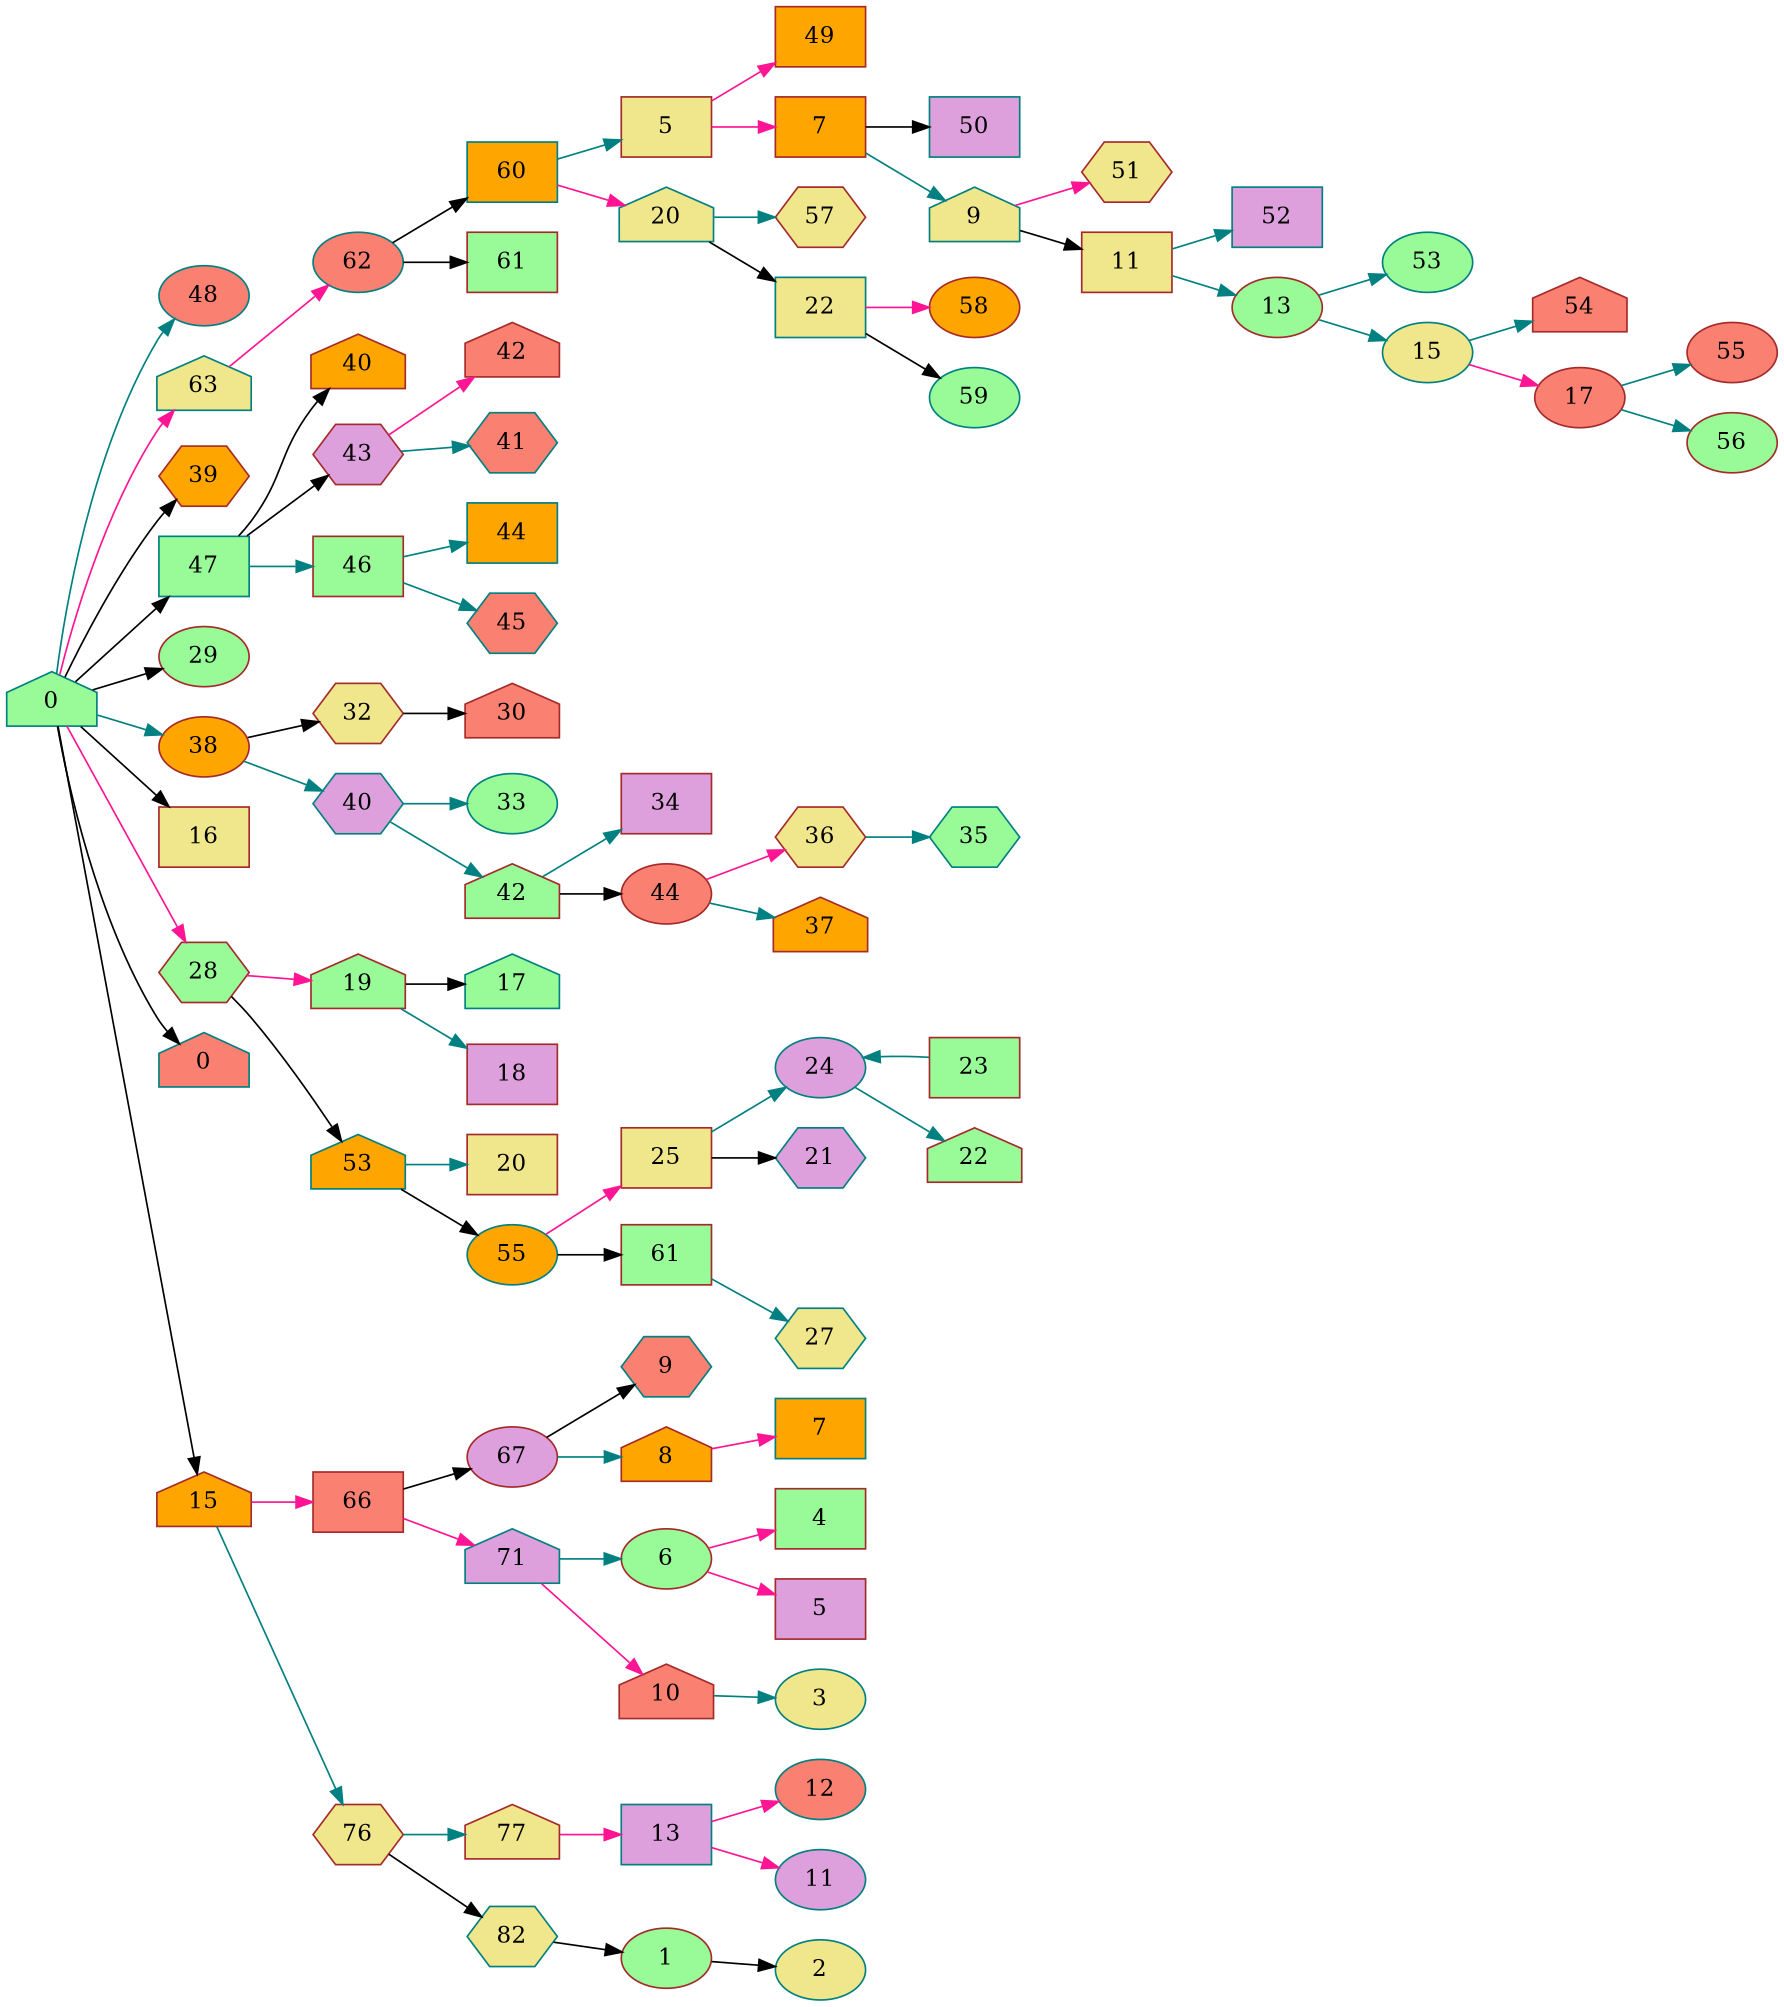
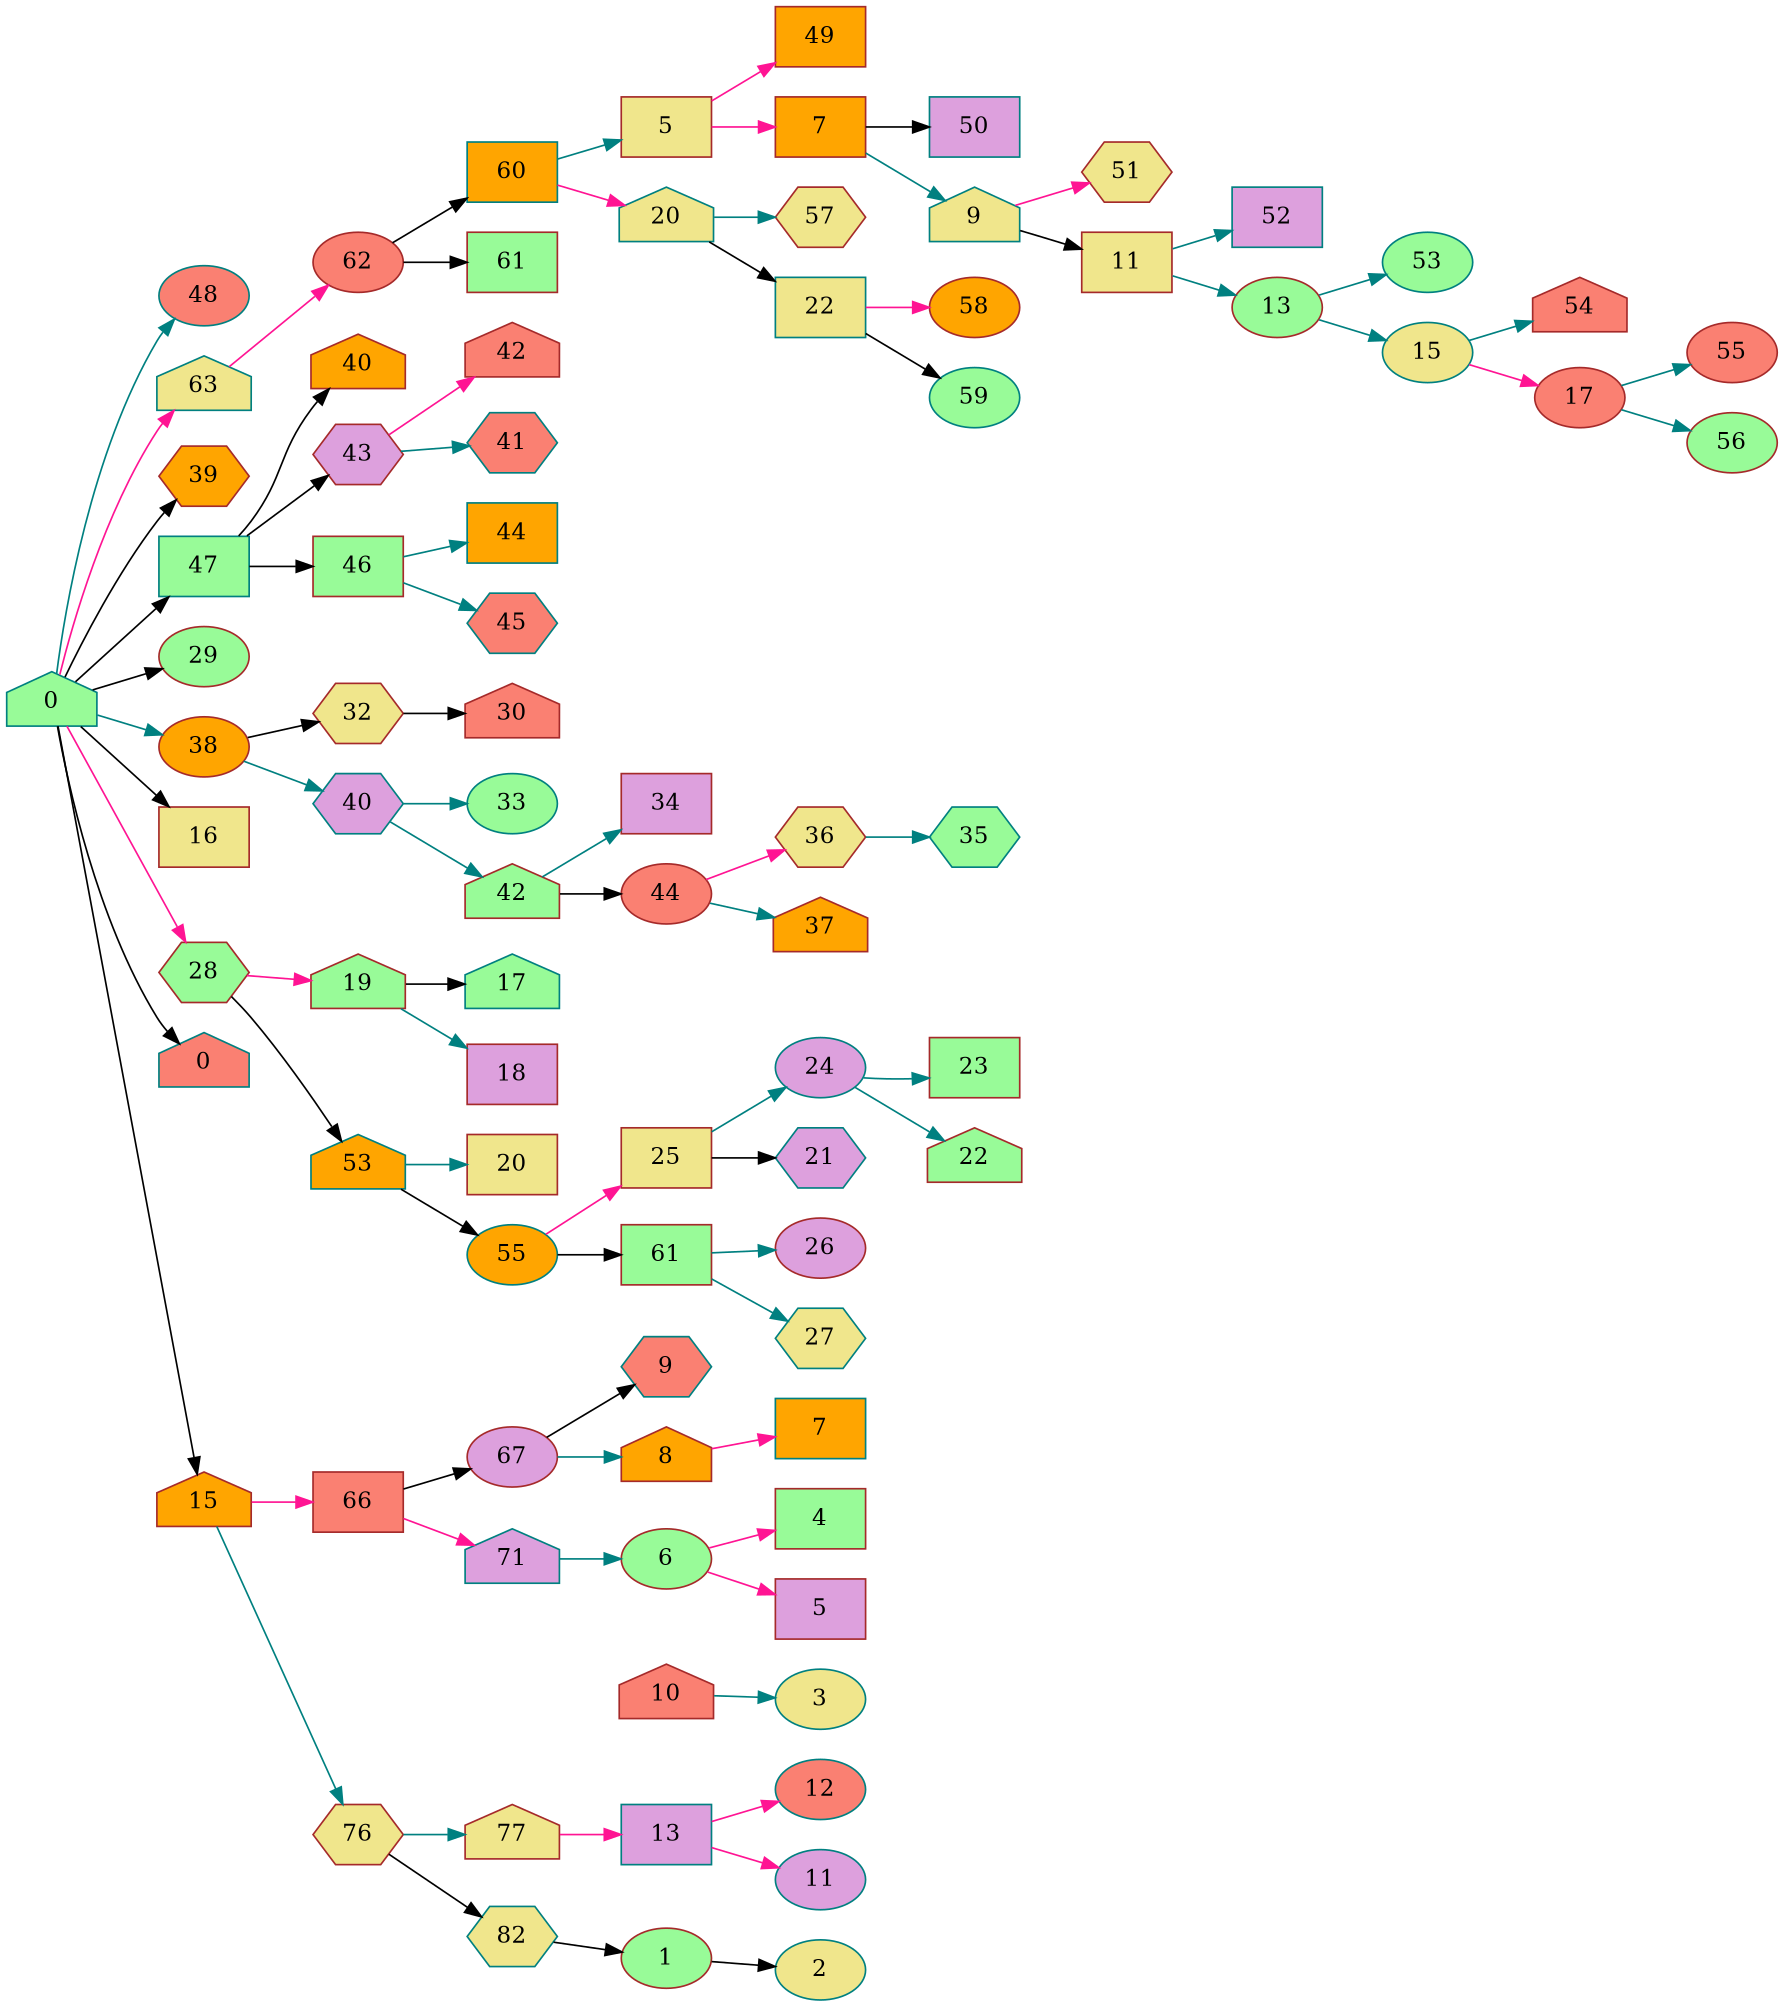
node "62": color teal -> brown
edge "47" -> "46": color teal -> black
edge "23" -> "24": reversed
node "26": added
edge "71" -> "10": removed
